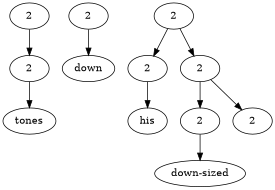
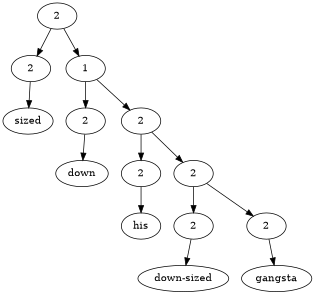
node "1": added
node "tones": label "tones" -> "sized"
node "gangsta": added
